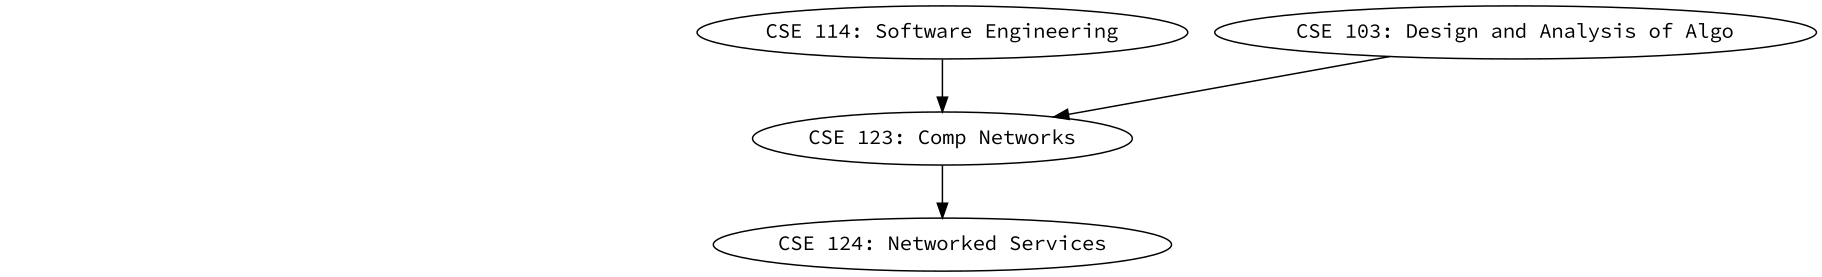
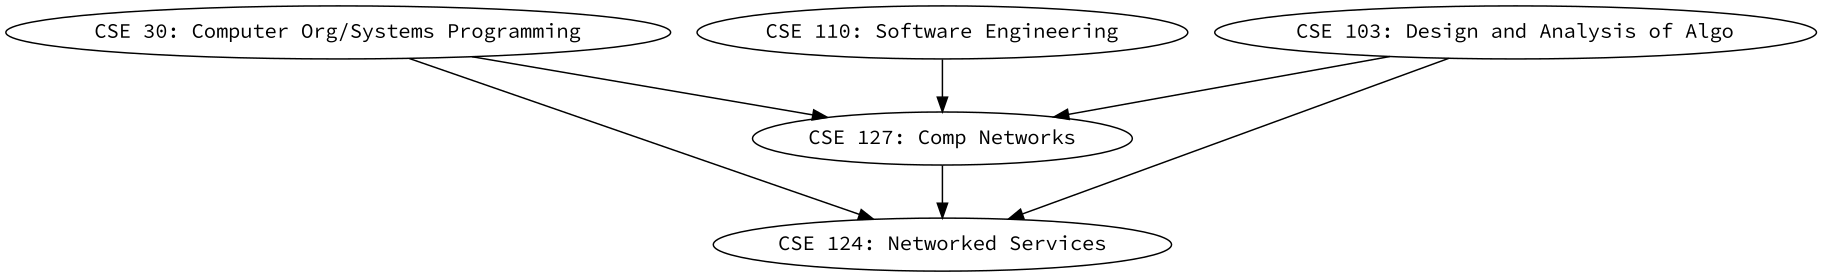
node "CSE 30: Computer Org/Systems Programming": added
node "CSE 114: Software Engineering": label "CSE 114: Software Engineering" -> "CSE 110: Software Engineering"
edge "CSE 103: Design and Analysis of Algo" -> "CSE 124: Networked Services": added
node "CSE 123: Comp Networks": label "CSE 123: Comp Networks" -> "CSE 127: Comp Networks"
